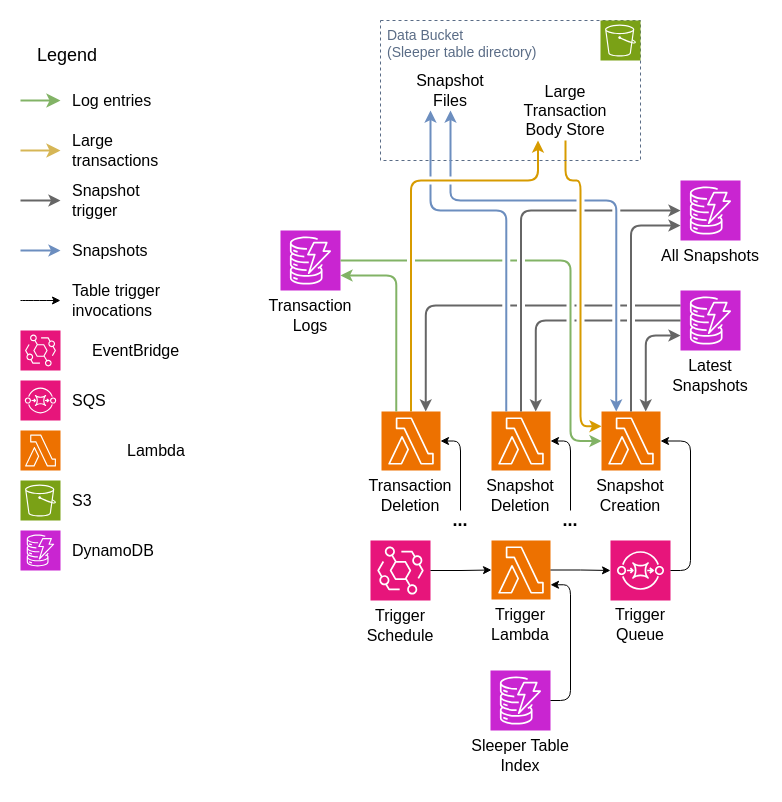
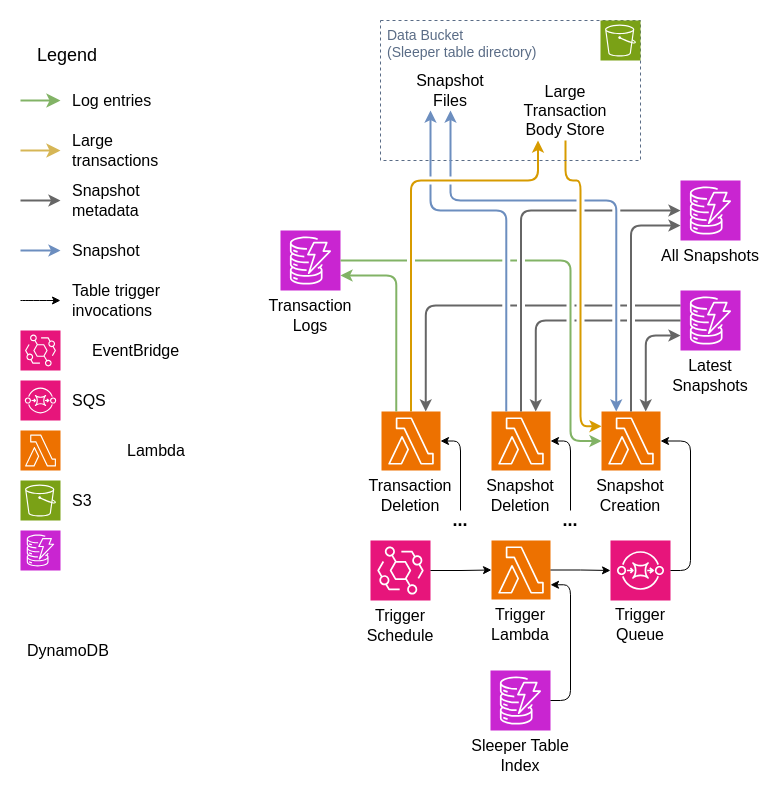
node "Snapshot trigger": label "Snapshot trigger" -> "Snapshot metadata"
node "Snapshots": label "Snapshots" -> "Snapshot"
node "DynamoDB": moved (121, 551) -> (76, 651)
